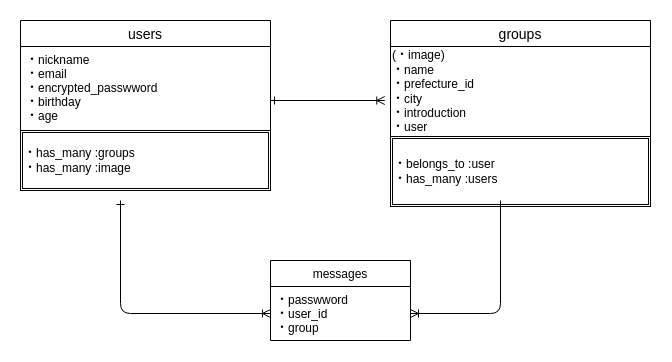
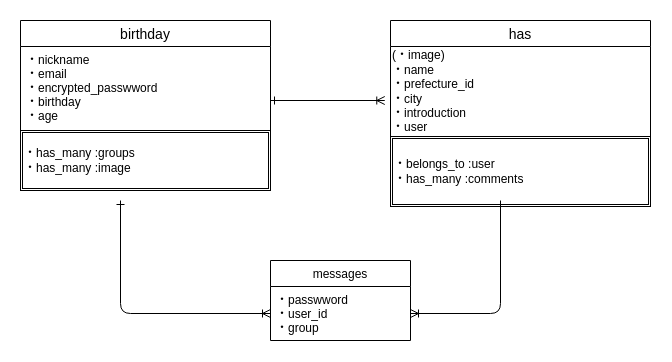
node "users": label "users" -> "birthday"
node "groups": label "groups" -> "has"
node "・belongs_to :user ・has_many :users": label "・belongs_to :user ・has_many :users" -> "・belongs_to :user ・has_many :comments"
